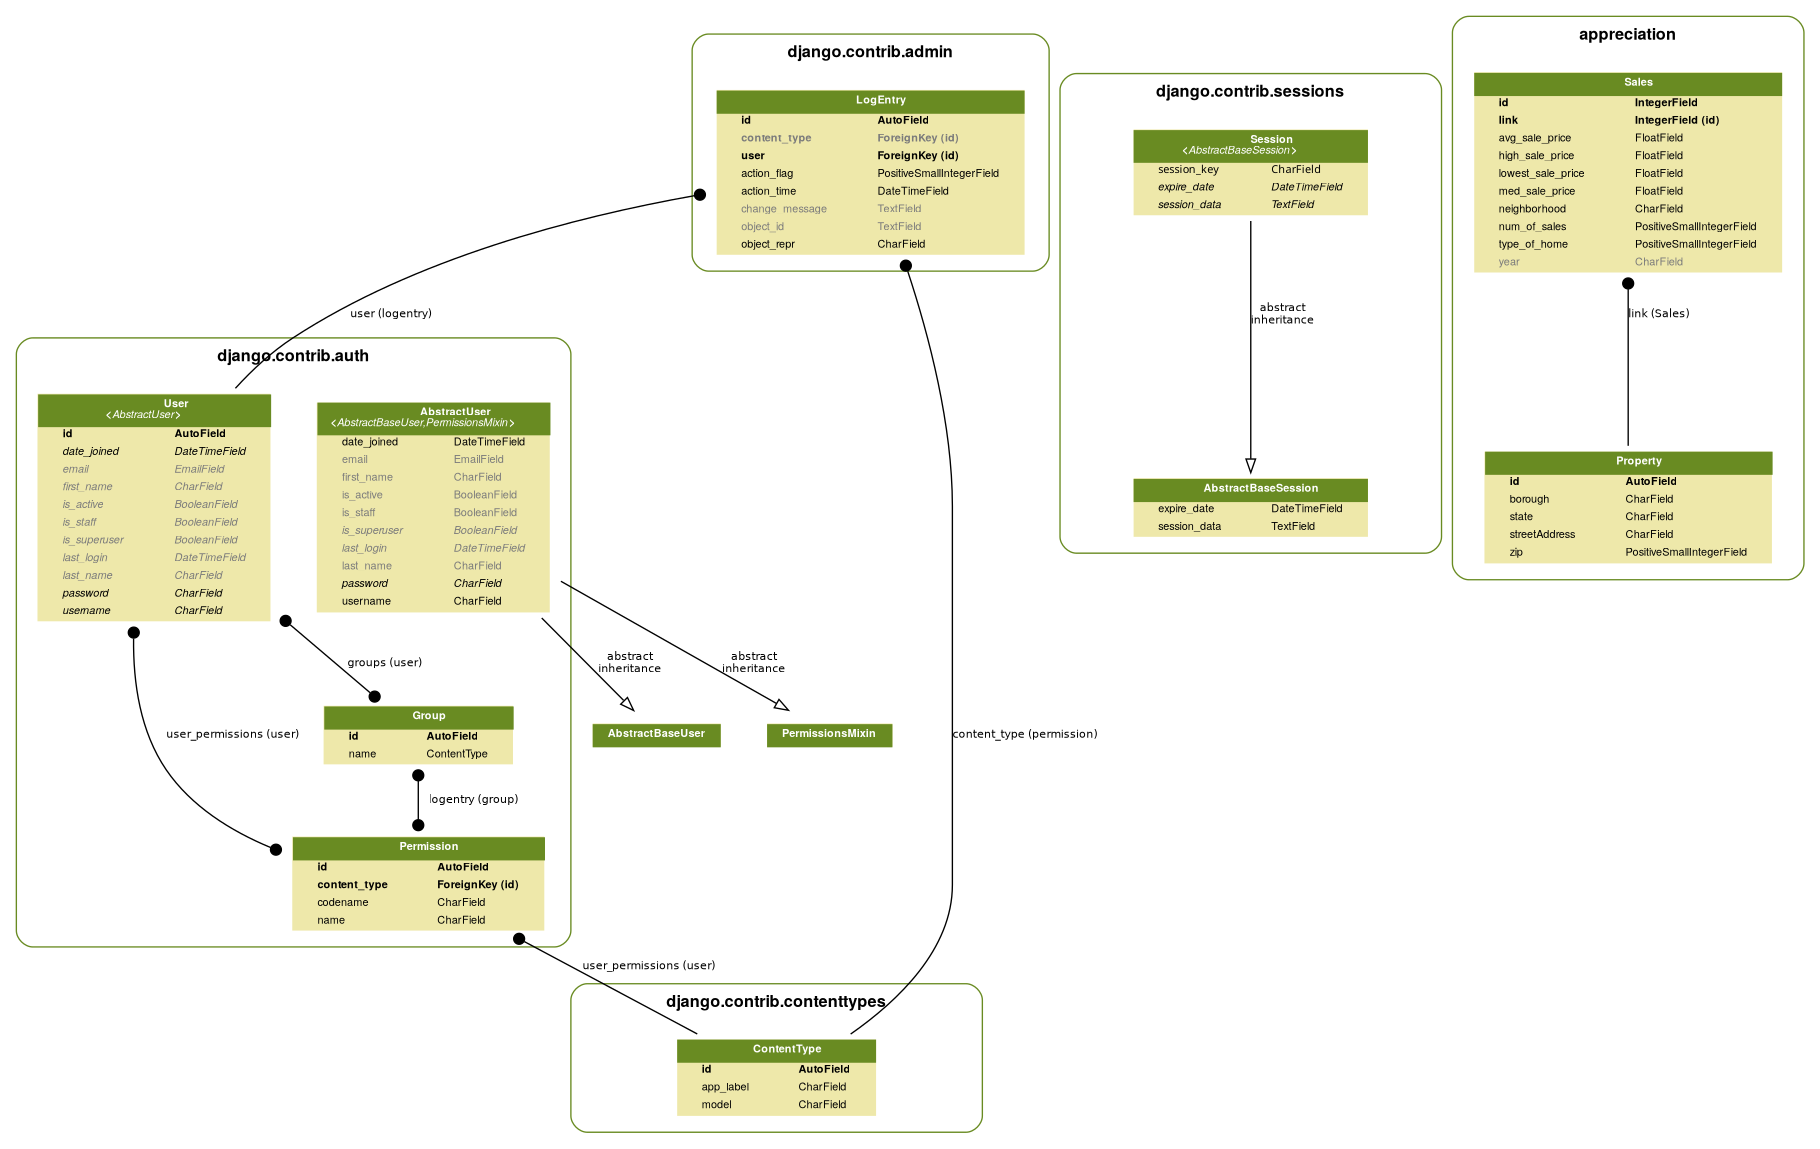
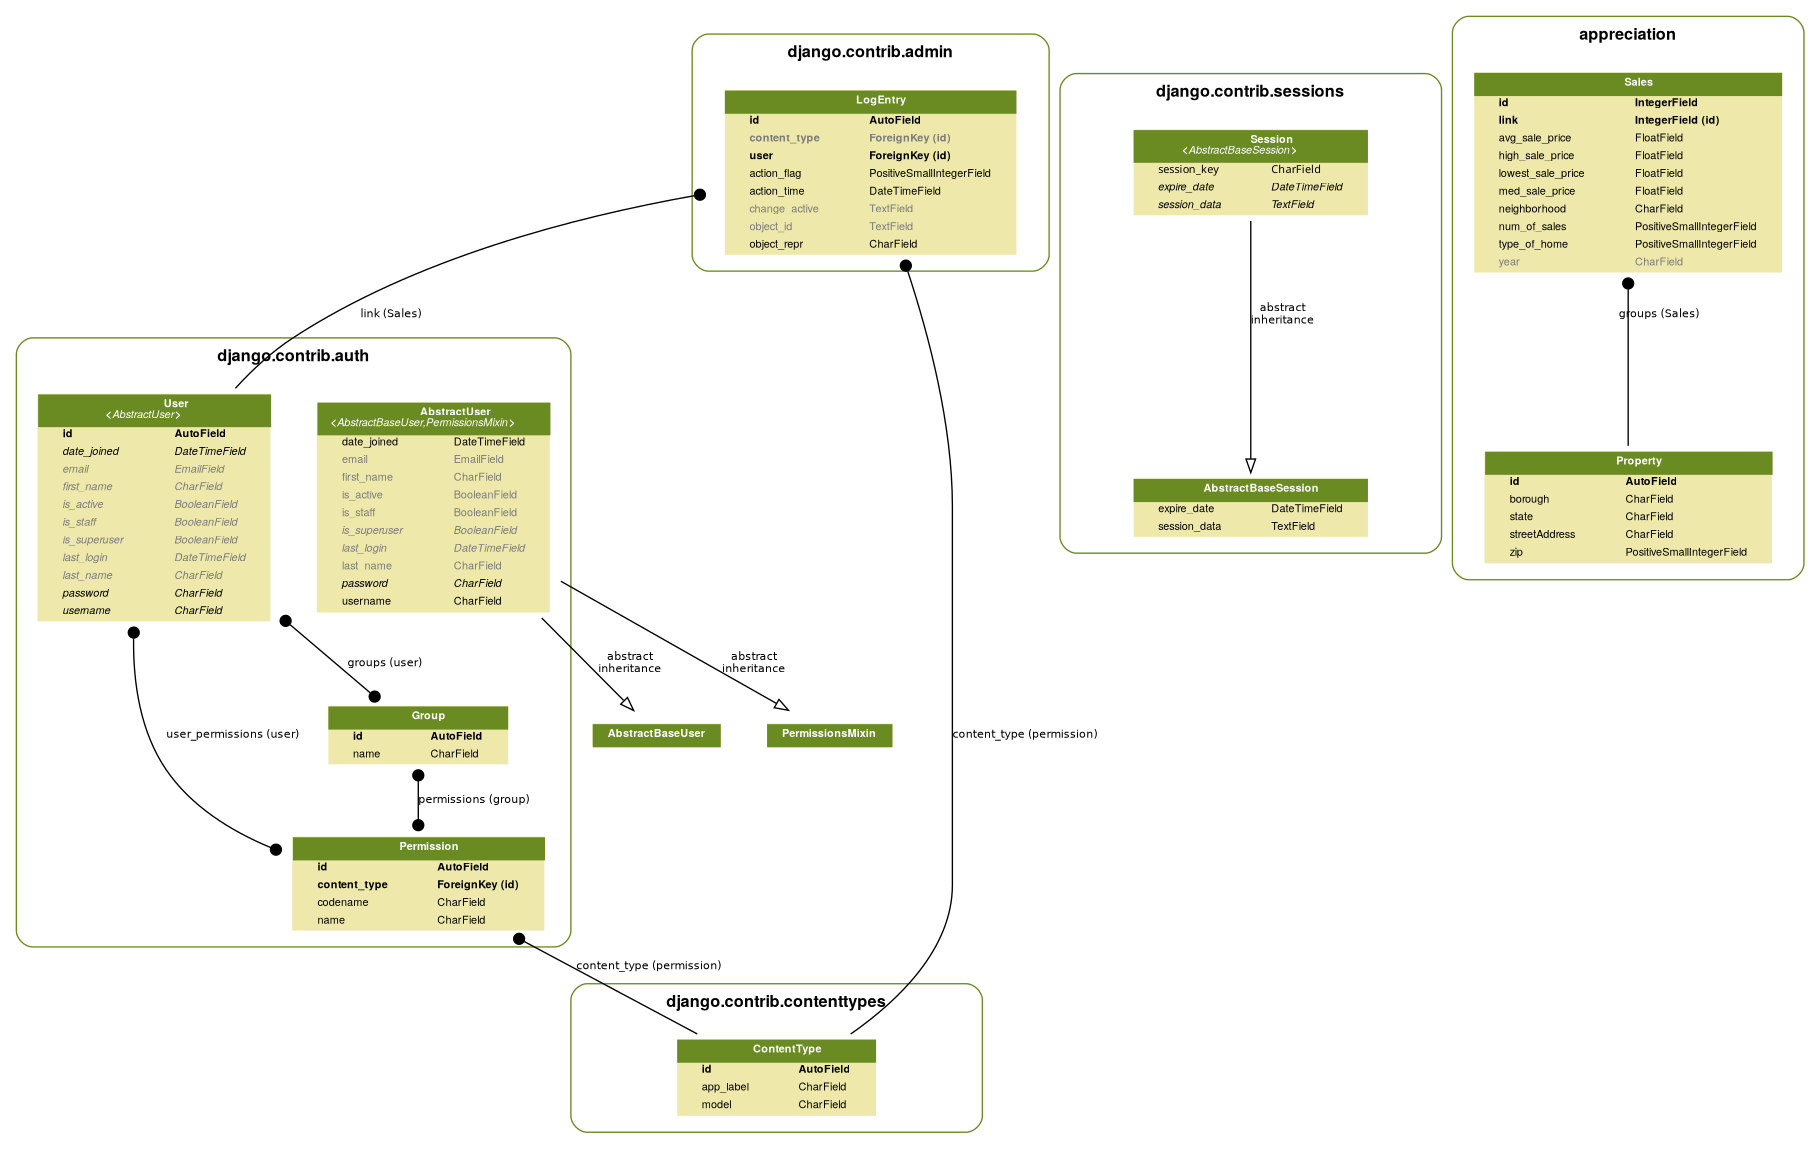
node "LogEntry": text "change_message" -> "change_active"
edge "LogEntry" -- "User": label "user (logentry)" -> "link (Sales)"
edge "Sales" -- "Property": label "link (Sales)" -> "groups (Sales)"
node "Group": text "ContentType" -> "CharField"
edge "Group" -- "Permission": label "logentry (group)" -> "permissions (group)"
edge "Permission" -- "ContentType": label "user_permissions (user)" -> "content_type (permission)"
